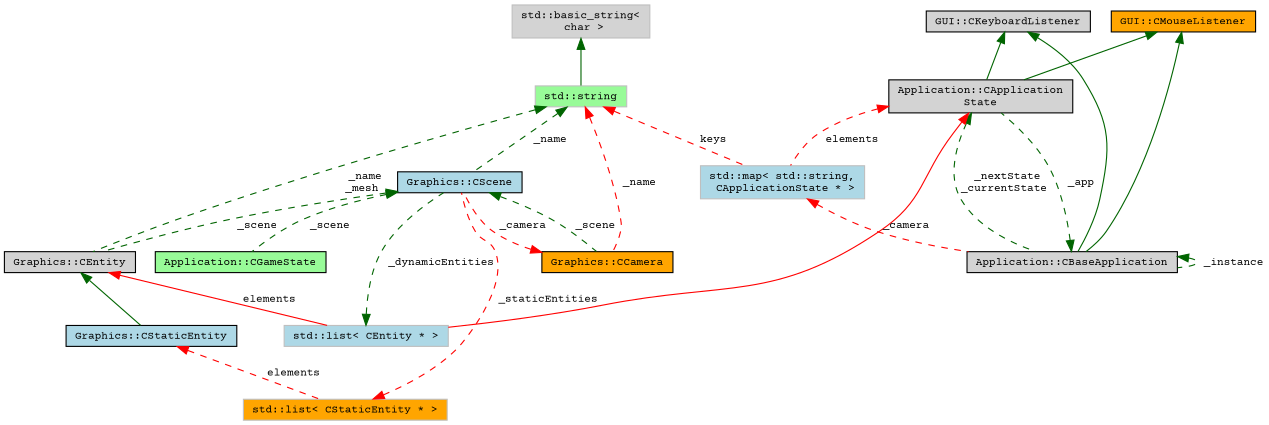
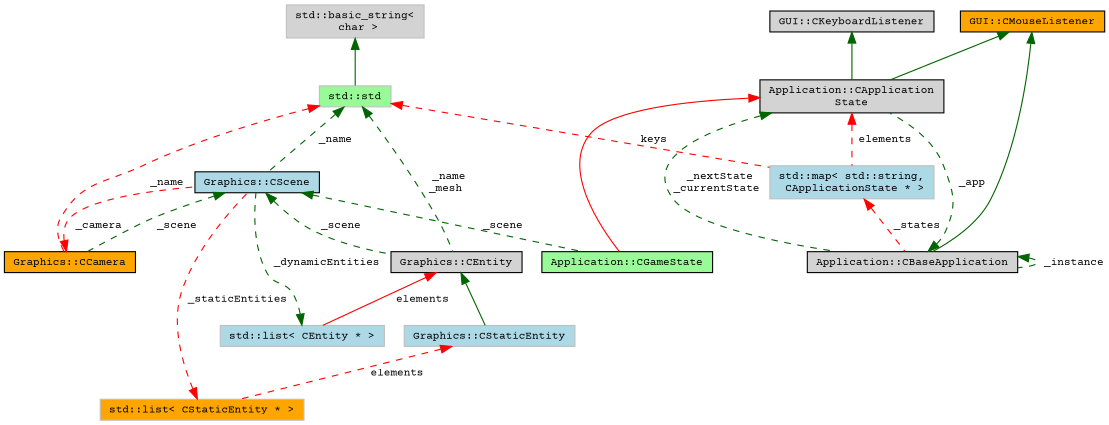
node "std::string": label "std::string" -> "std::std"
edge "Application::CBaseApplication" -> "GUI::CKeyboardListener": removed
edge "Application::CBaseApplication" -> "std::map< std::string, CApplicationState * >": label " _camera" -> " _states"
edge "std::list< CEntity * >" -> "Application::CApplication State": now "Application::CGameState" -> "Application::CApplication State"
node "Graphics::CStaticEntity": color black -> grey75
